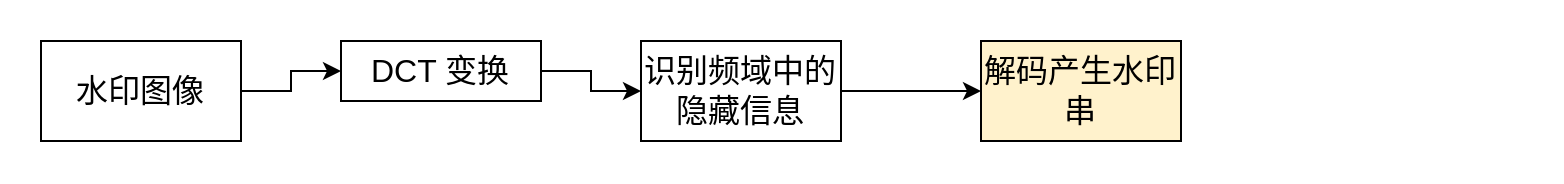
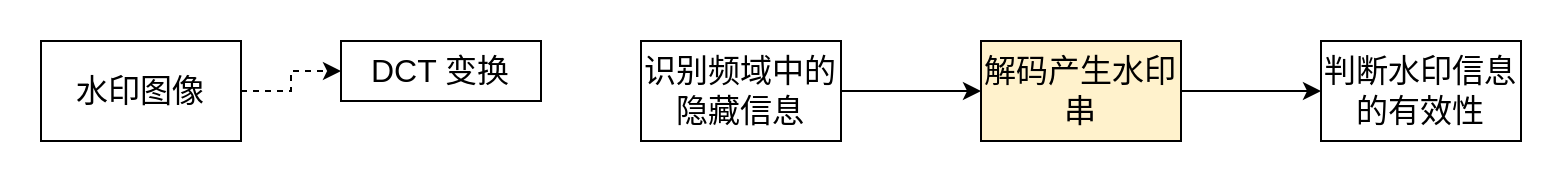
edge "DCT 变换" -> "识别频域中的隐藏信息": removed
edge "水印图像" -> "DCT 变换": style solid -> dashed
edge "解码产生水印串" -> "判断水印信息的有效性": added
node "判断水印信息的有效性": added
